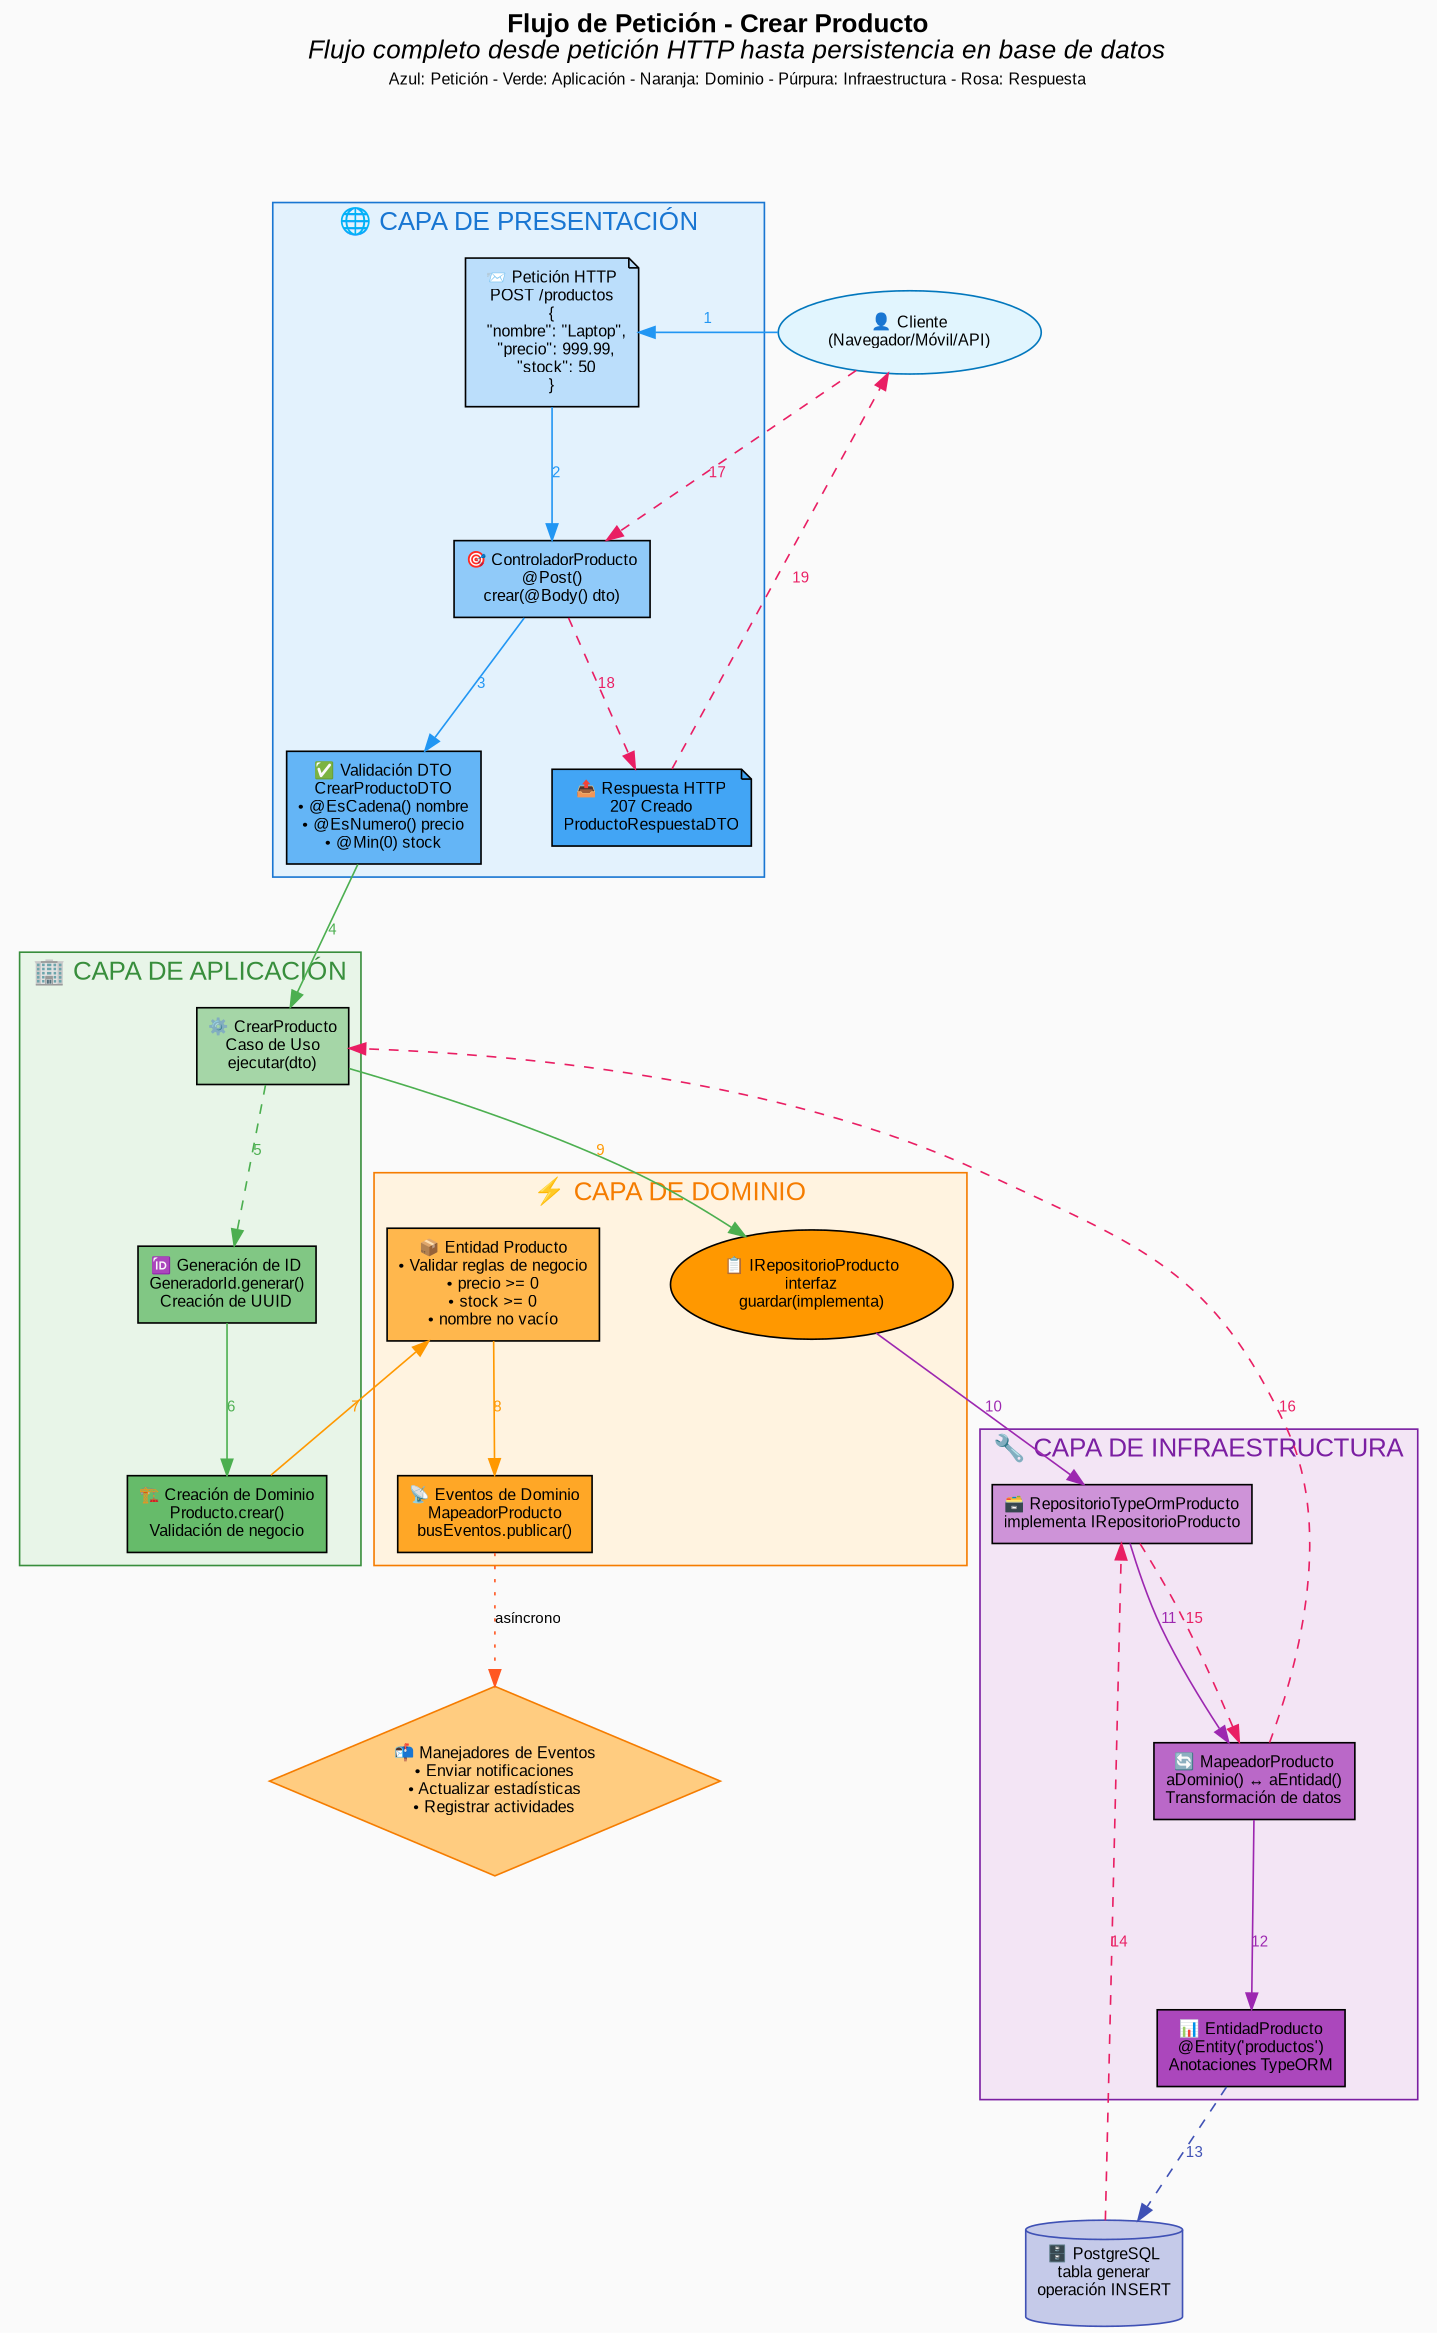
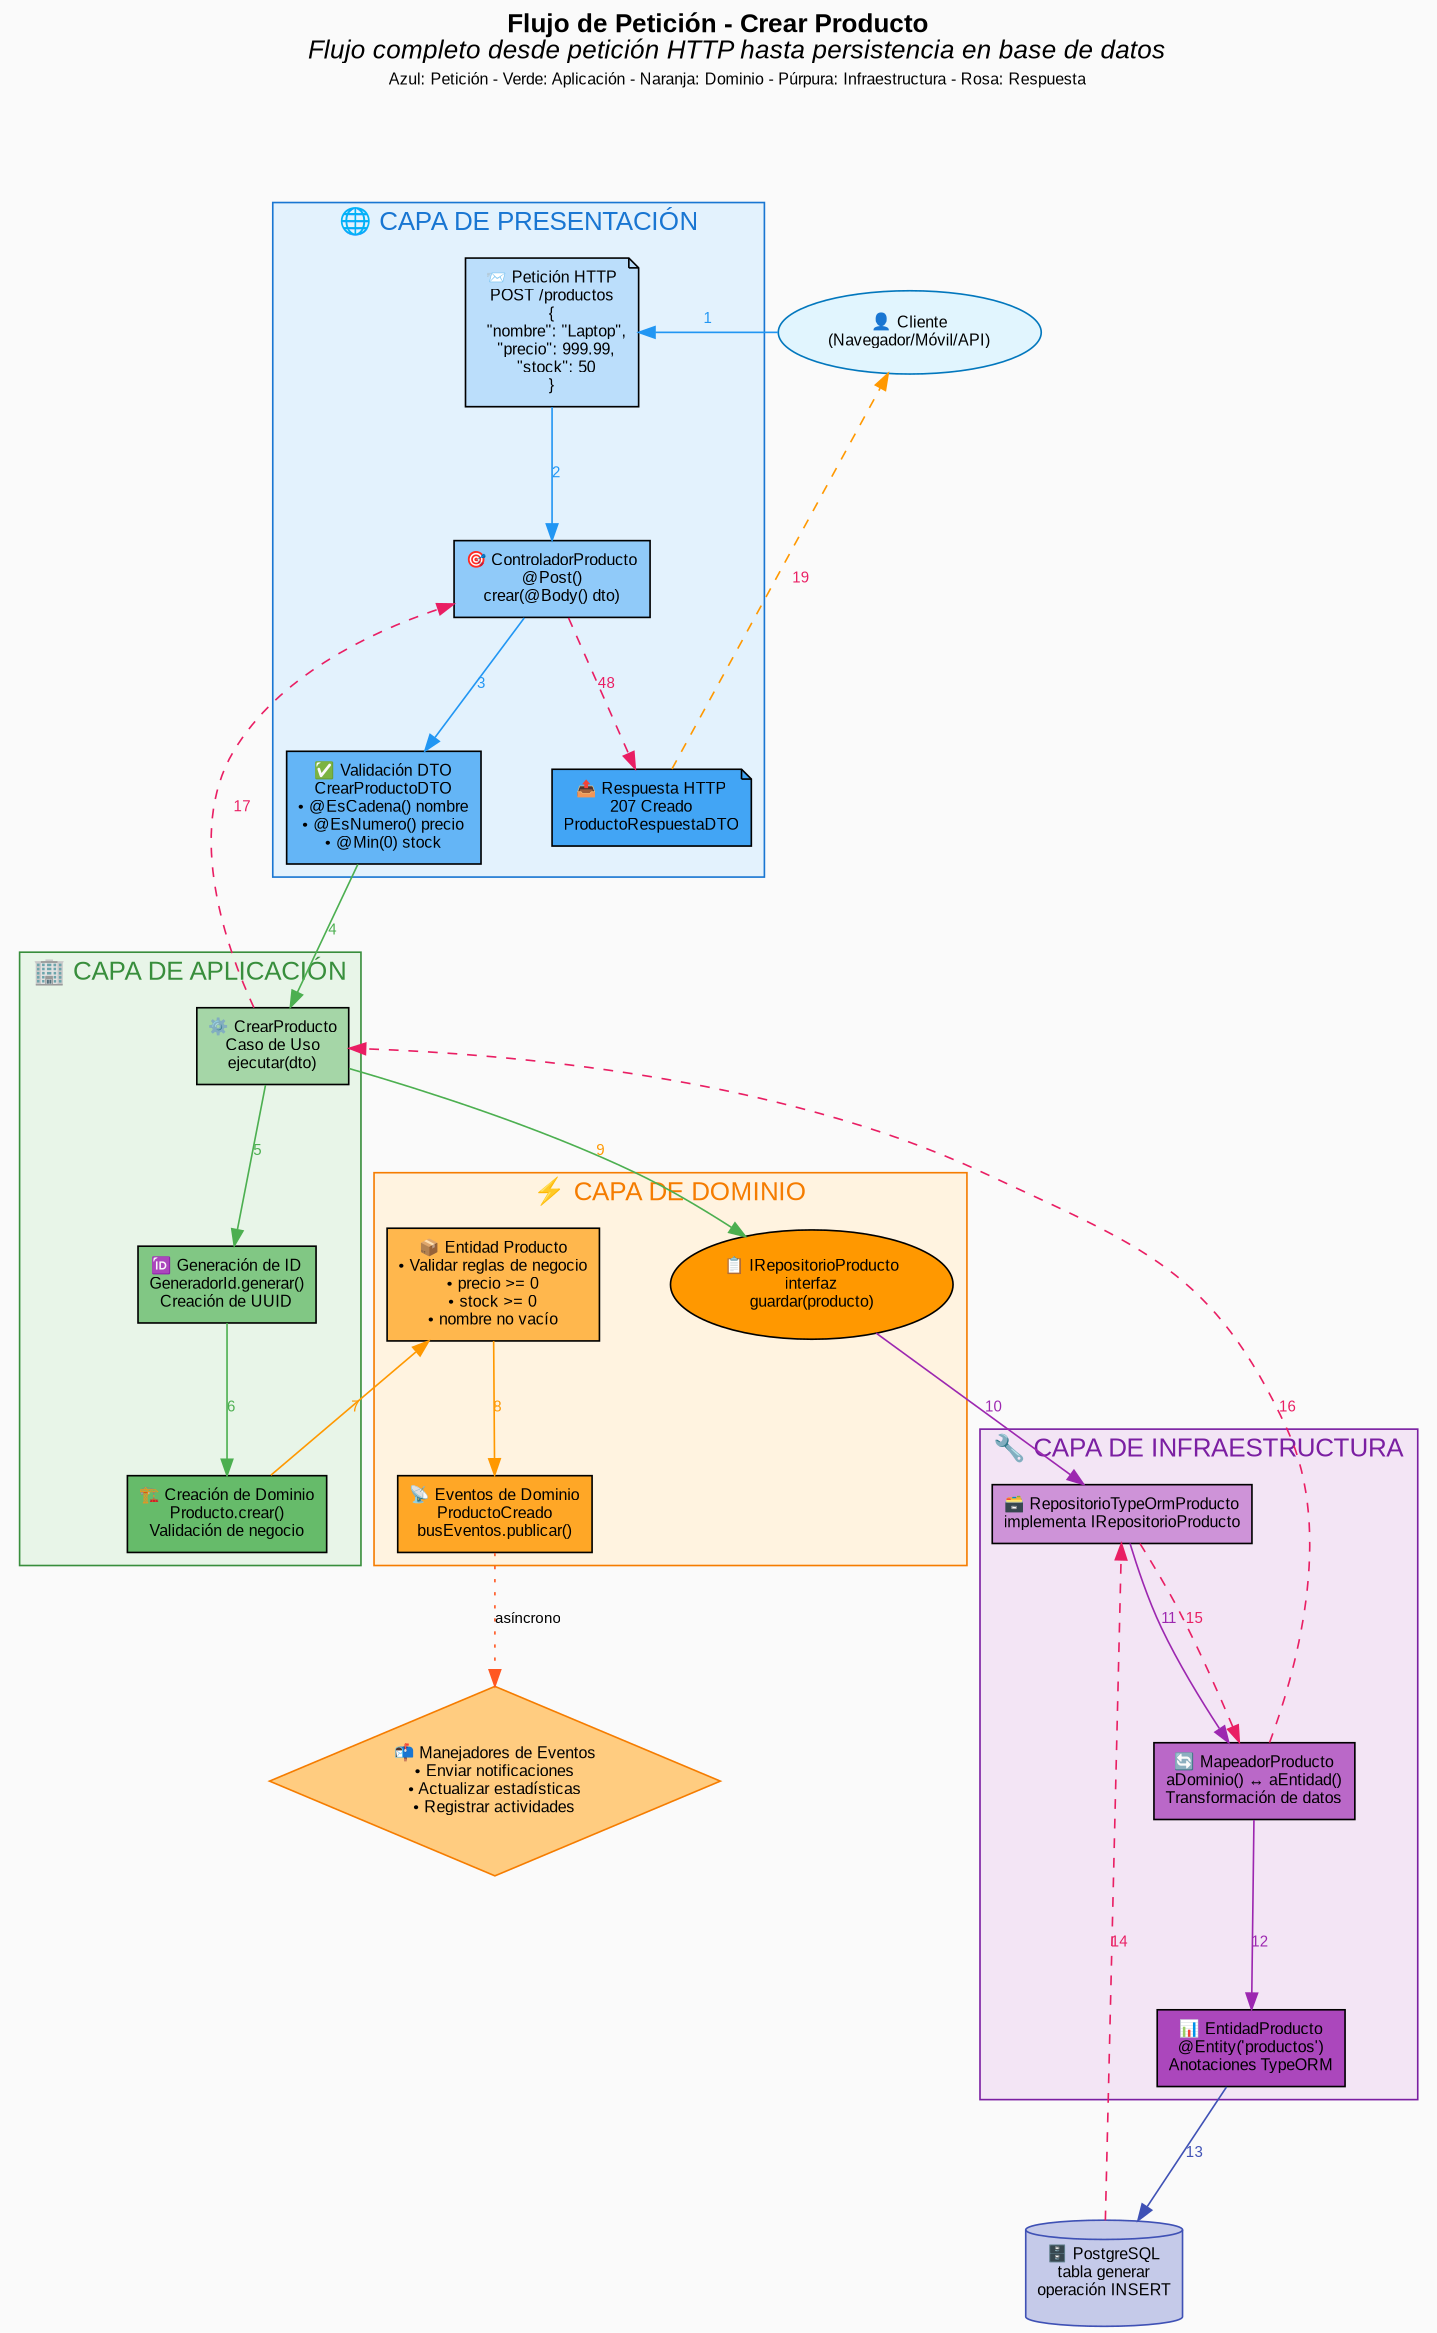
edge "👤 Cliente (Navegador/Móvil/API)" -> "🎯 ControladorProducto @Post() crear(@Body() dto)": now "⚙️ CrearProducto Caso de Uso ejecutar(dto)" -> "🎯 ControladorProducto @Post() crear(@Body() dto)"
edge "📤 Respuesta HTTP 207 Creado ProductoRespuestaDTO" -> "👤 Cliente (Navegador/Móvil/API)": color #e91e63 -> #ff9800
edge "🎯 ControladorProducto @Post() crear(@Body() dto)" -> "📤 Respuesta HTTP 207 Creado ProductoRespuestaDTO": label "18" -> "48"
edge "⚙️ CrearProducto Caso de Uso ejecutar(dto)" -> "🆔 Generación de ID GeneradorId.generar() Creación de UUID": style dashed -> solid
node "📋 IRepositorioProducto interfaz guardar(implementa)": label "📋 IRepositorioProducto interfaz guardar(implementa)" -> "📋 IRepositorioProducto interfaz guardar(producto)"
node "📡 Eventos de Dominio MapeadorProducto busEventos.publicar()": label "📡 Eventos de Dominio MapeadorProducto busEventos.publicar()" -> "📡 Eventos de Dominio ProductoCreado busEventos.publicar()"
edge "📊 EntidadProducto @Entity('productos') Anotaciones TypeORM" -> "🗄️ PostgreSQL tabla generar operación INSERT": style dashed -> solid
